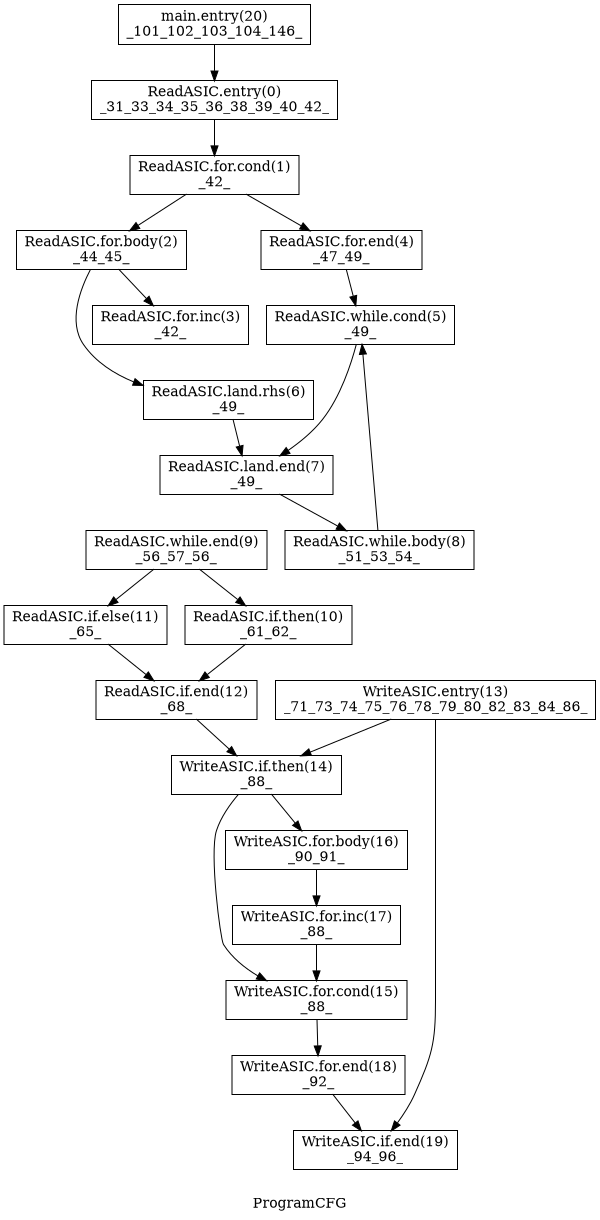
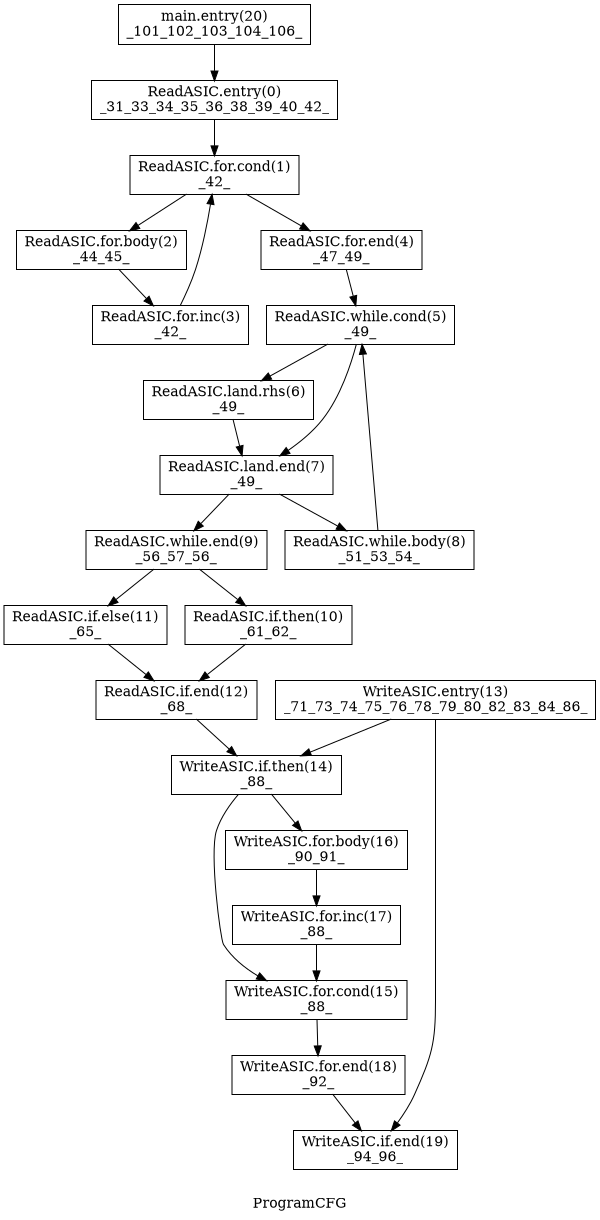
node "main.entry(20)": text "_101_102_103_104_146_" -> "_101_102_103_104_106_"
edge "ReadASIC.for.inc(3)" -> "ReadASIC.for.cond(1)": added
edge "ReadASIC.for.body(2)" -> "ReadASIC.land.rhs(6)": now "ReadASIC.while.cond(5)" -> "ReadASIC.land.rhs(6)"
edge "ReadASIC.land.end(7)" -> "ReadASIC.while.end(9)": added
